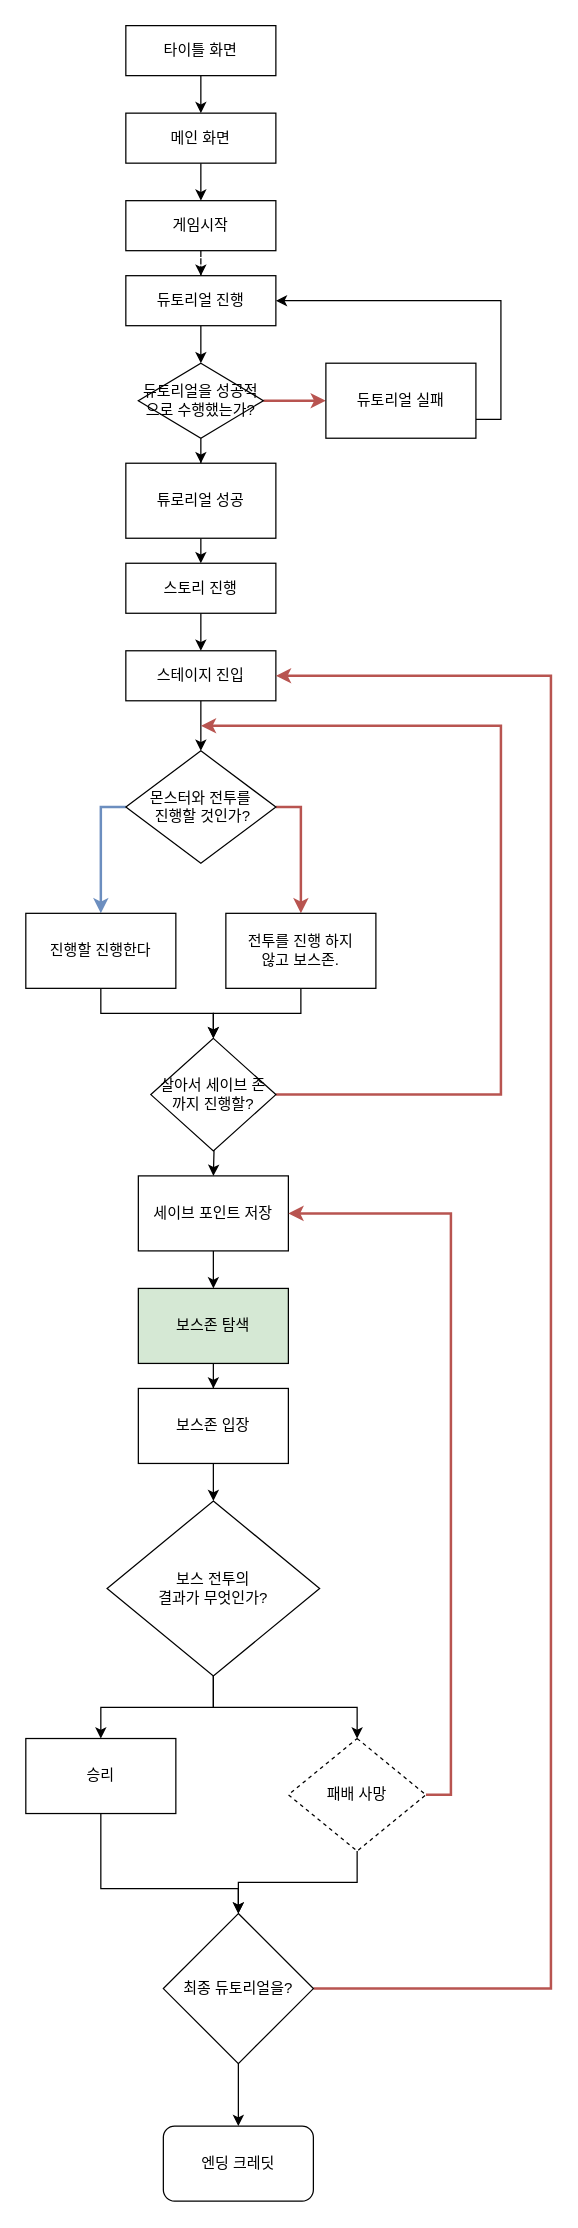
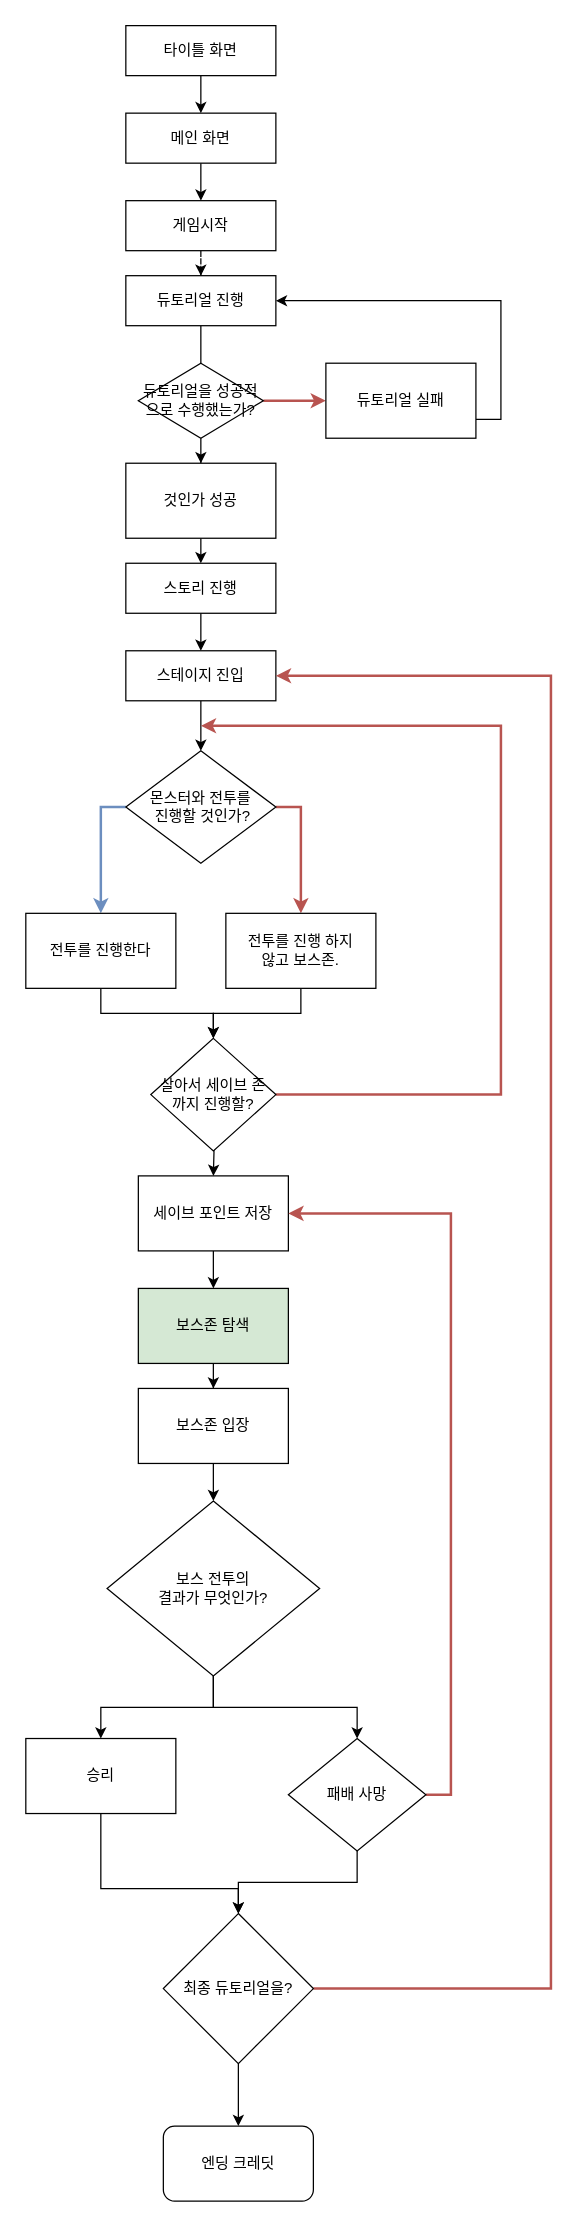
edge "듀토리얼 진행" -> "듀토리얼을 성공적으로 수행했는가?": arrowhead classic -> none
node "튜로리얼 성공": label "튜로리얼 성공" -> "것인가 성공"
node "진행할 진행한다": label "진행할 진행한다" -> "전투를 진행한다"
node "패배 사망": style dashed -> solid
